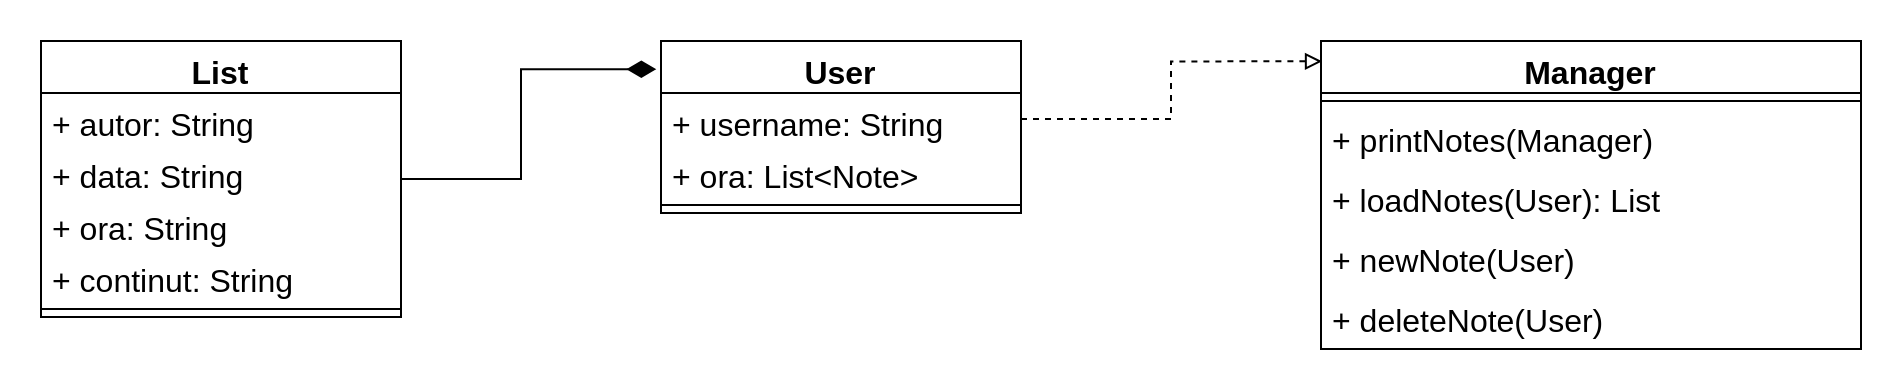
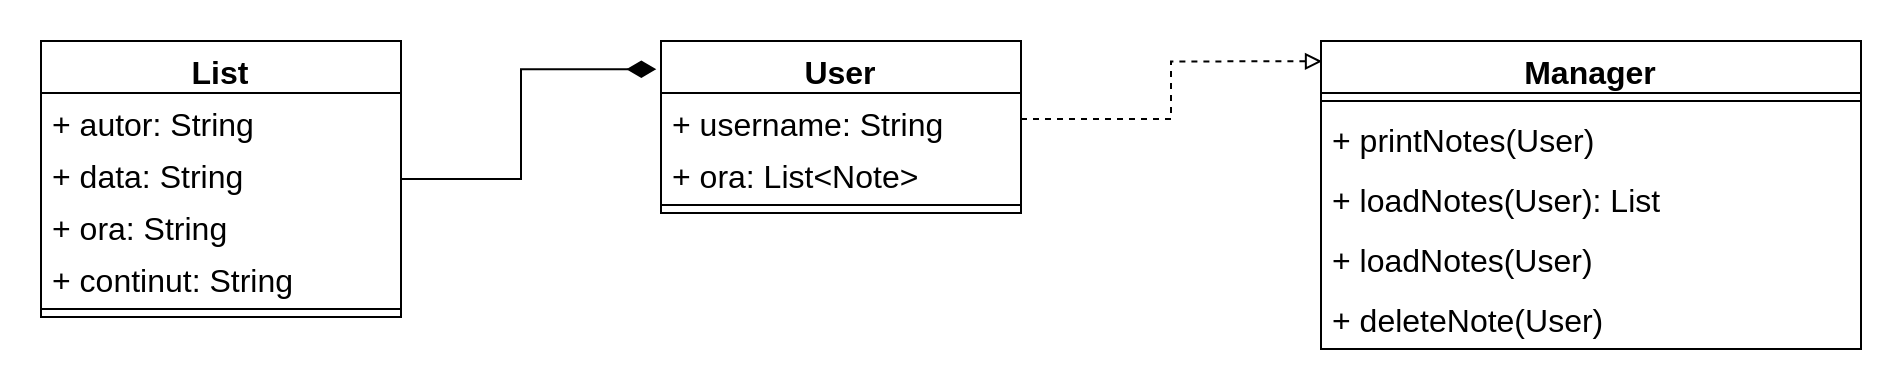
node "+ printNotes(Manager)": label "+ printNotes(Manager)" -> "+ printNotes(User)"
node "+ newNote(User)": label "+ newNote(User)" -> "+ loadNotes(User)"
